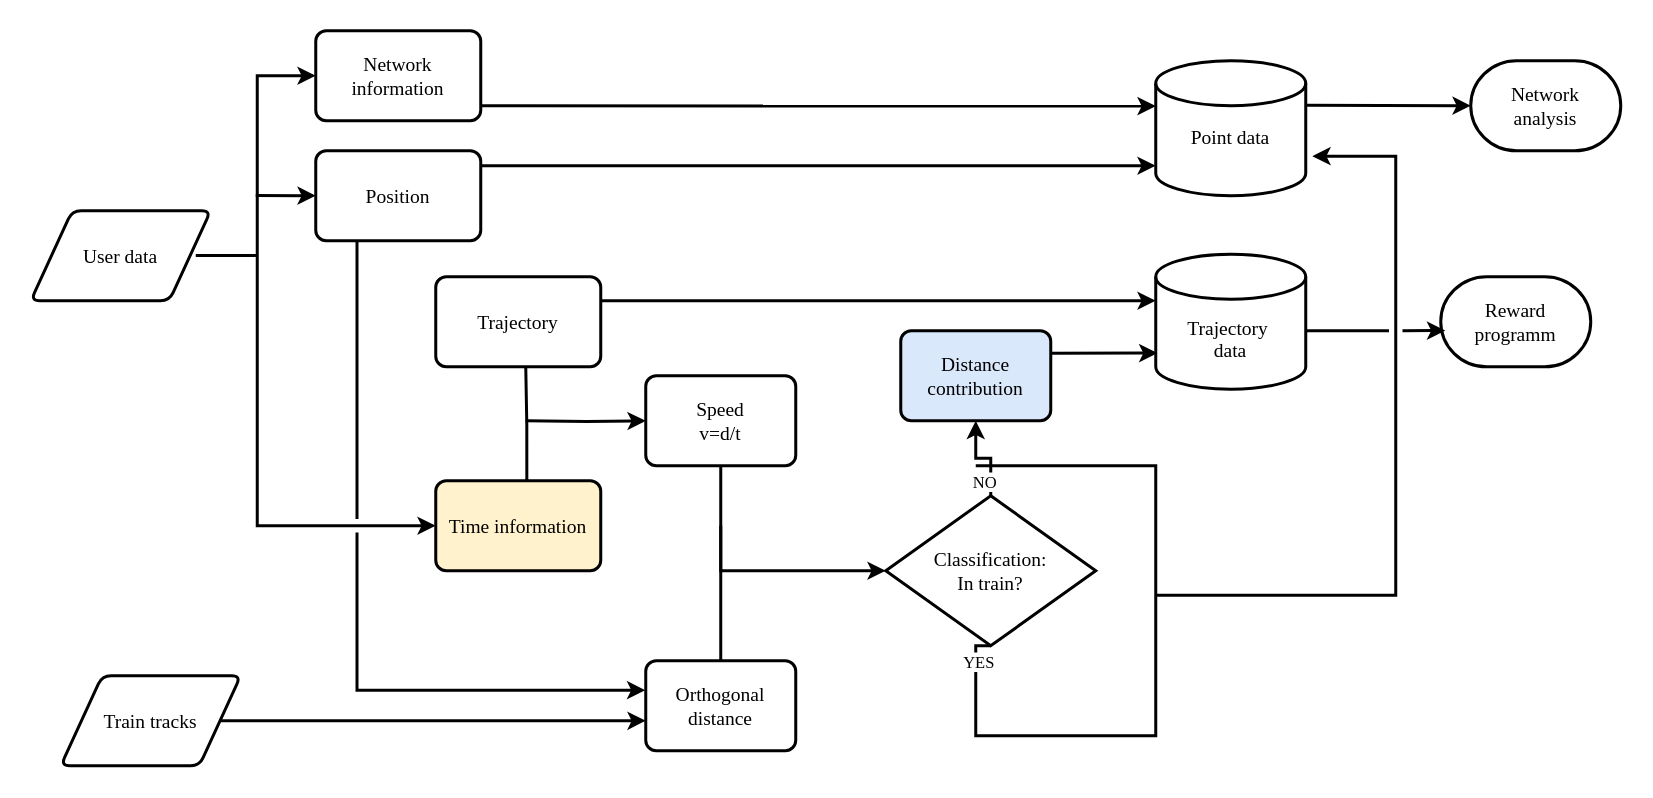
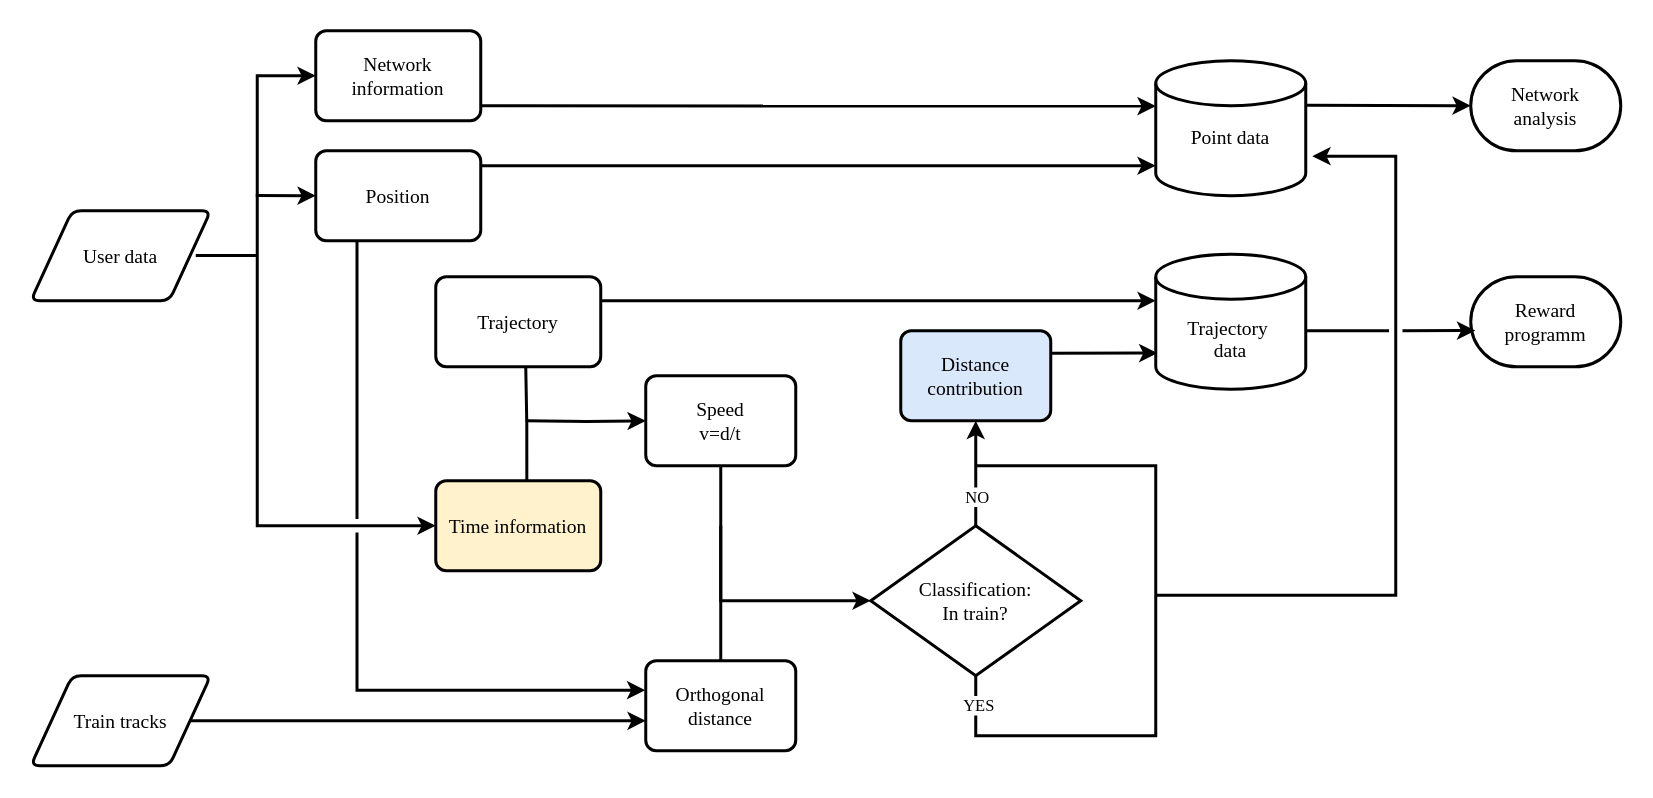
node "Reward programm": moved (1516, 322) -> (1546, 322)
node "Classification: In train?": moved (991, 571) -> (976, 601)
node "Train tracks": moved (151, 721) -> (121, 721)
